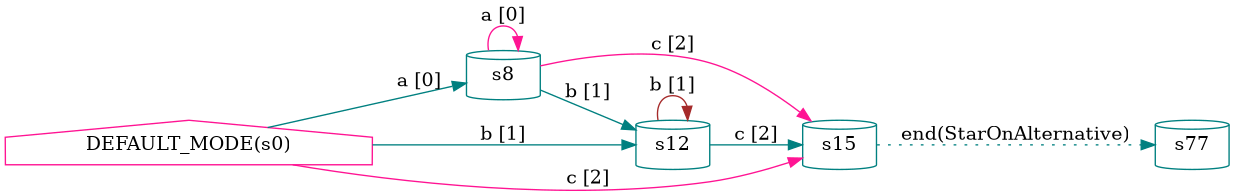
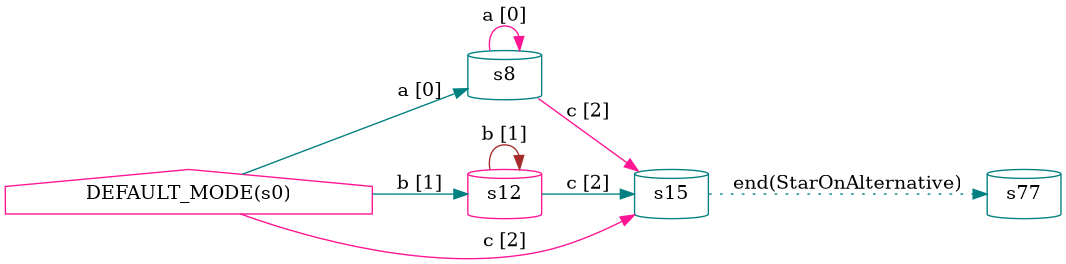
edge "s8" -> "s12": removed, label "b [1]"
node "s12": color teal -> deeppink
